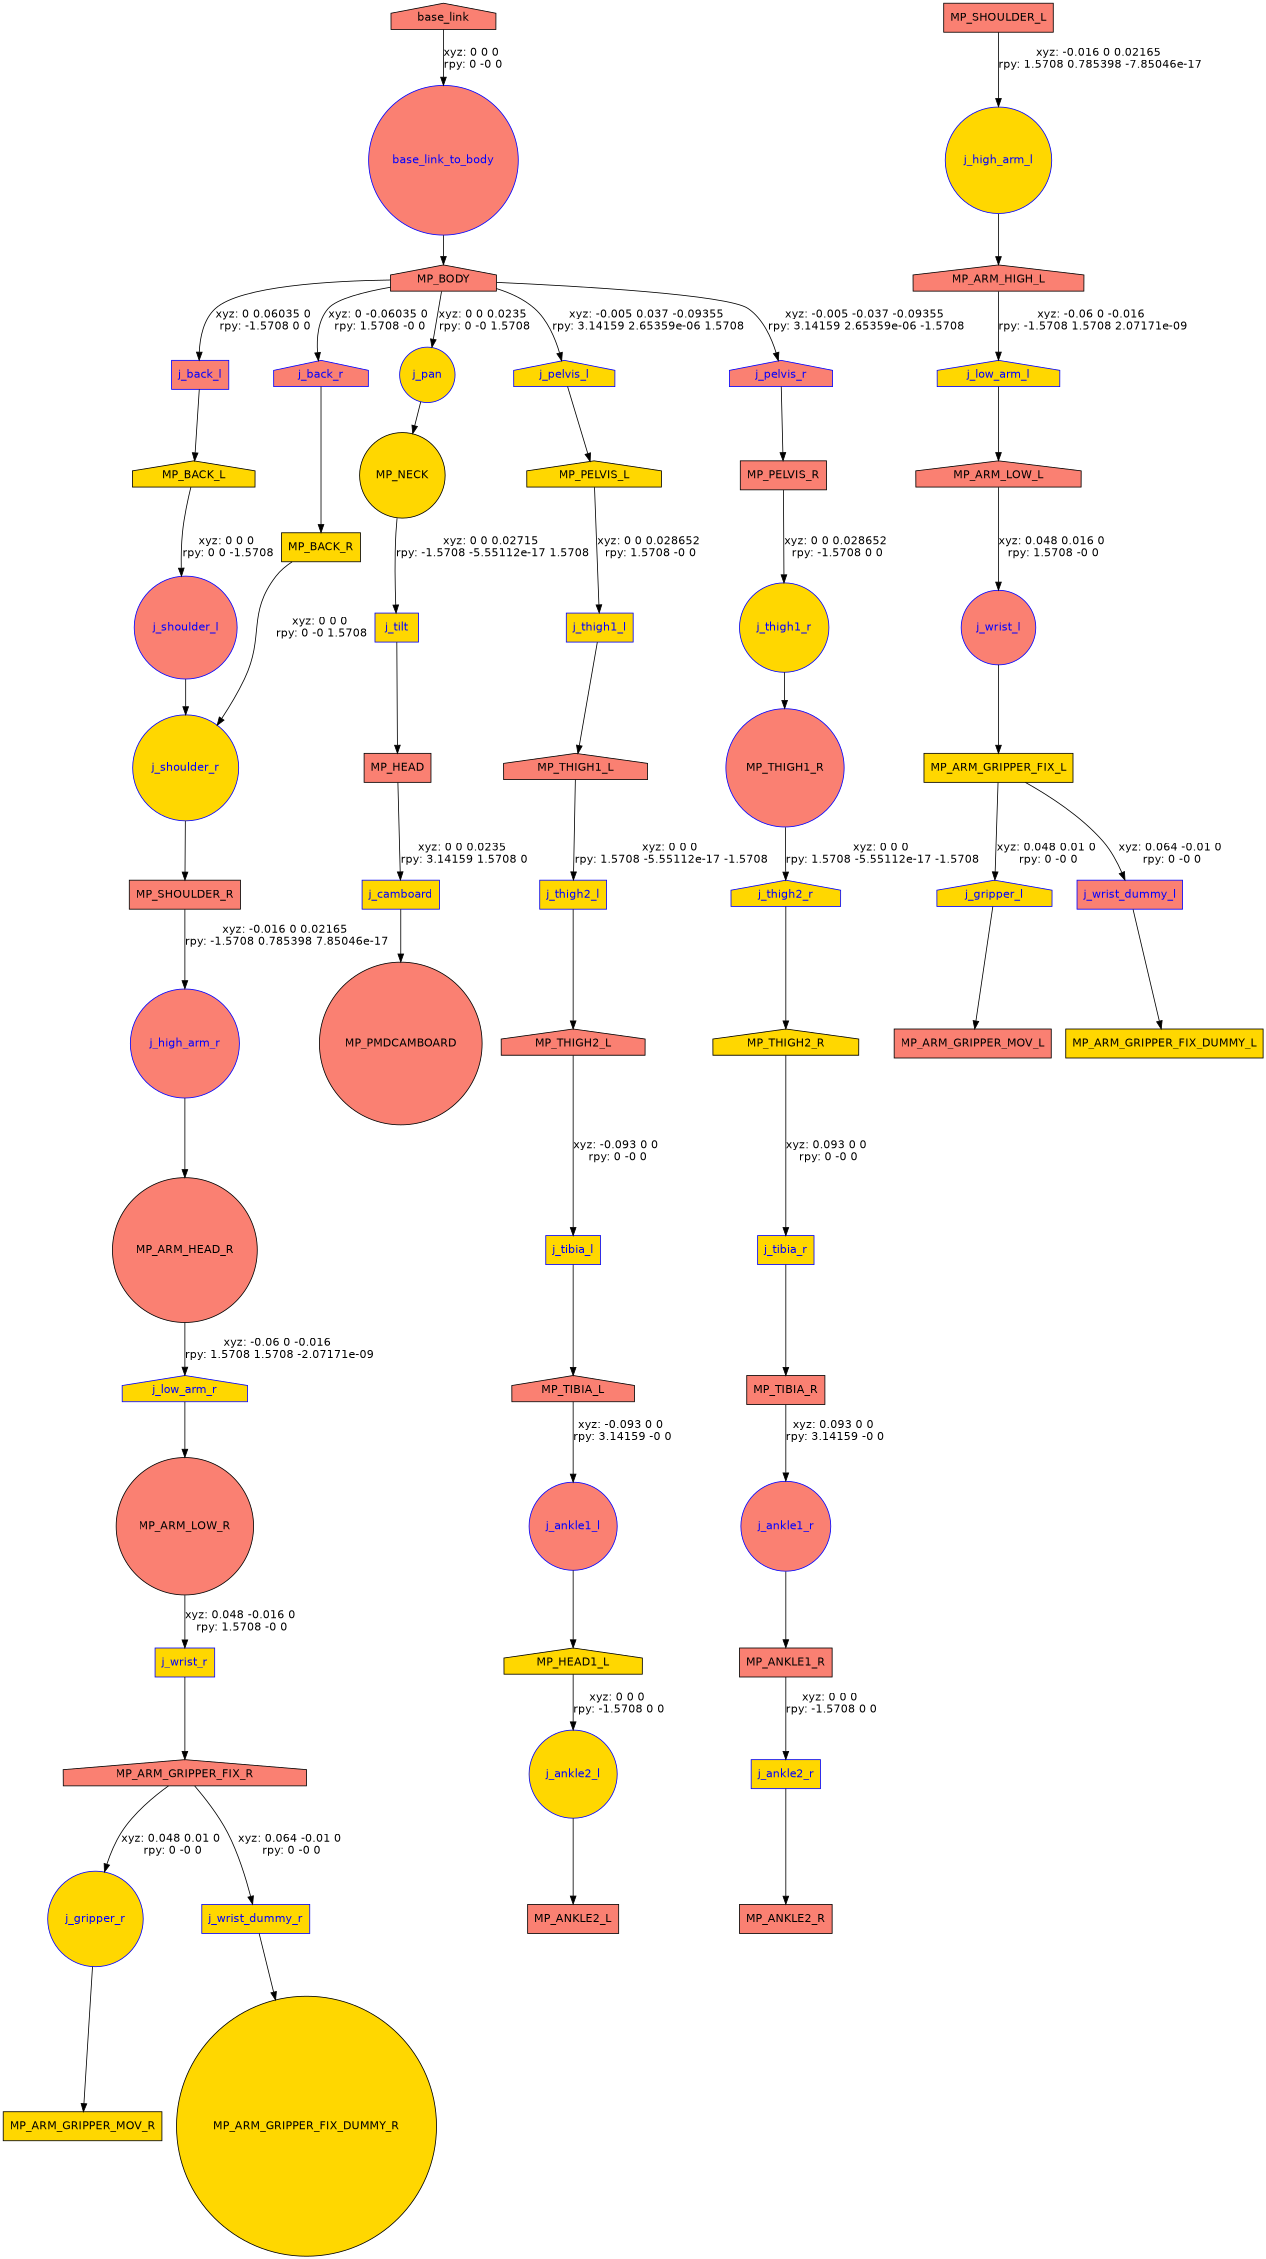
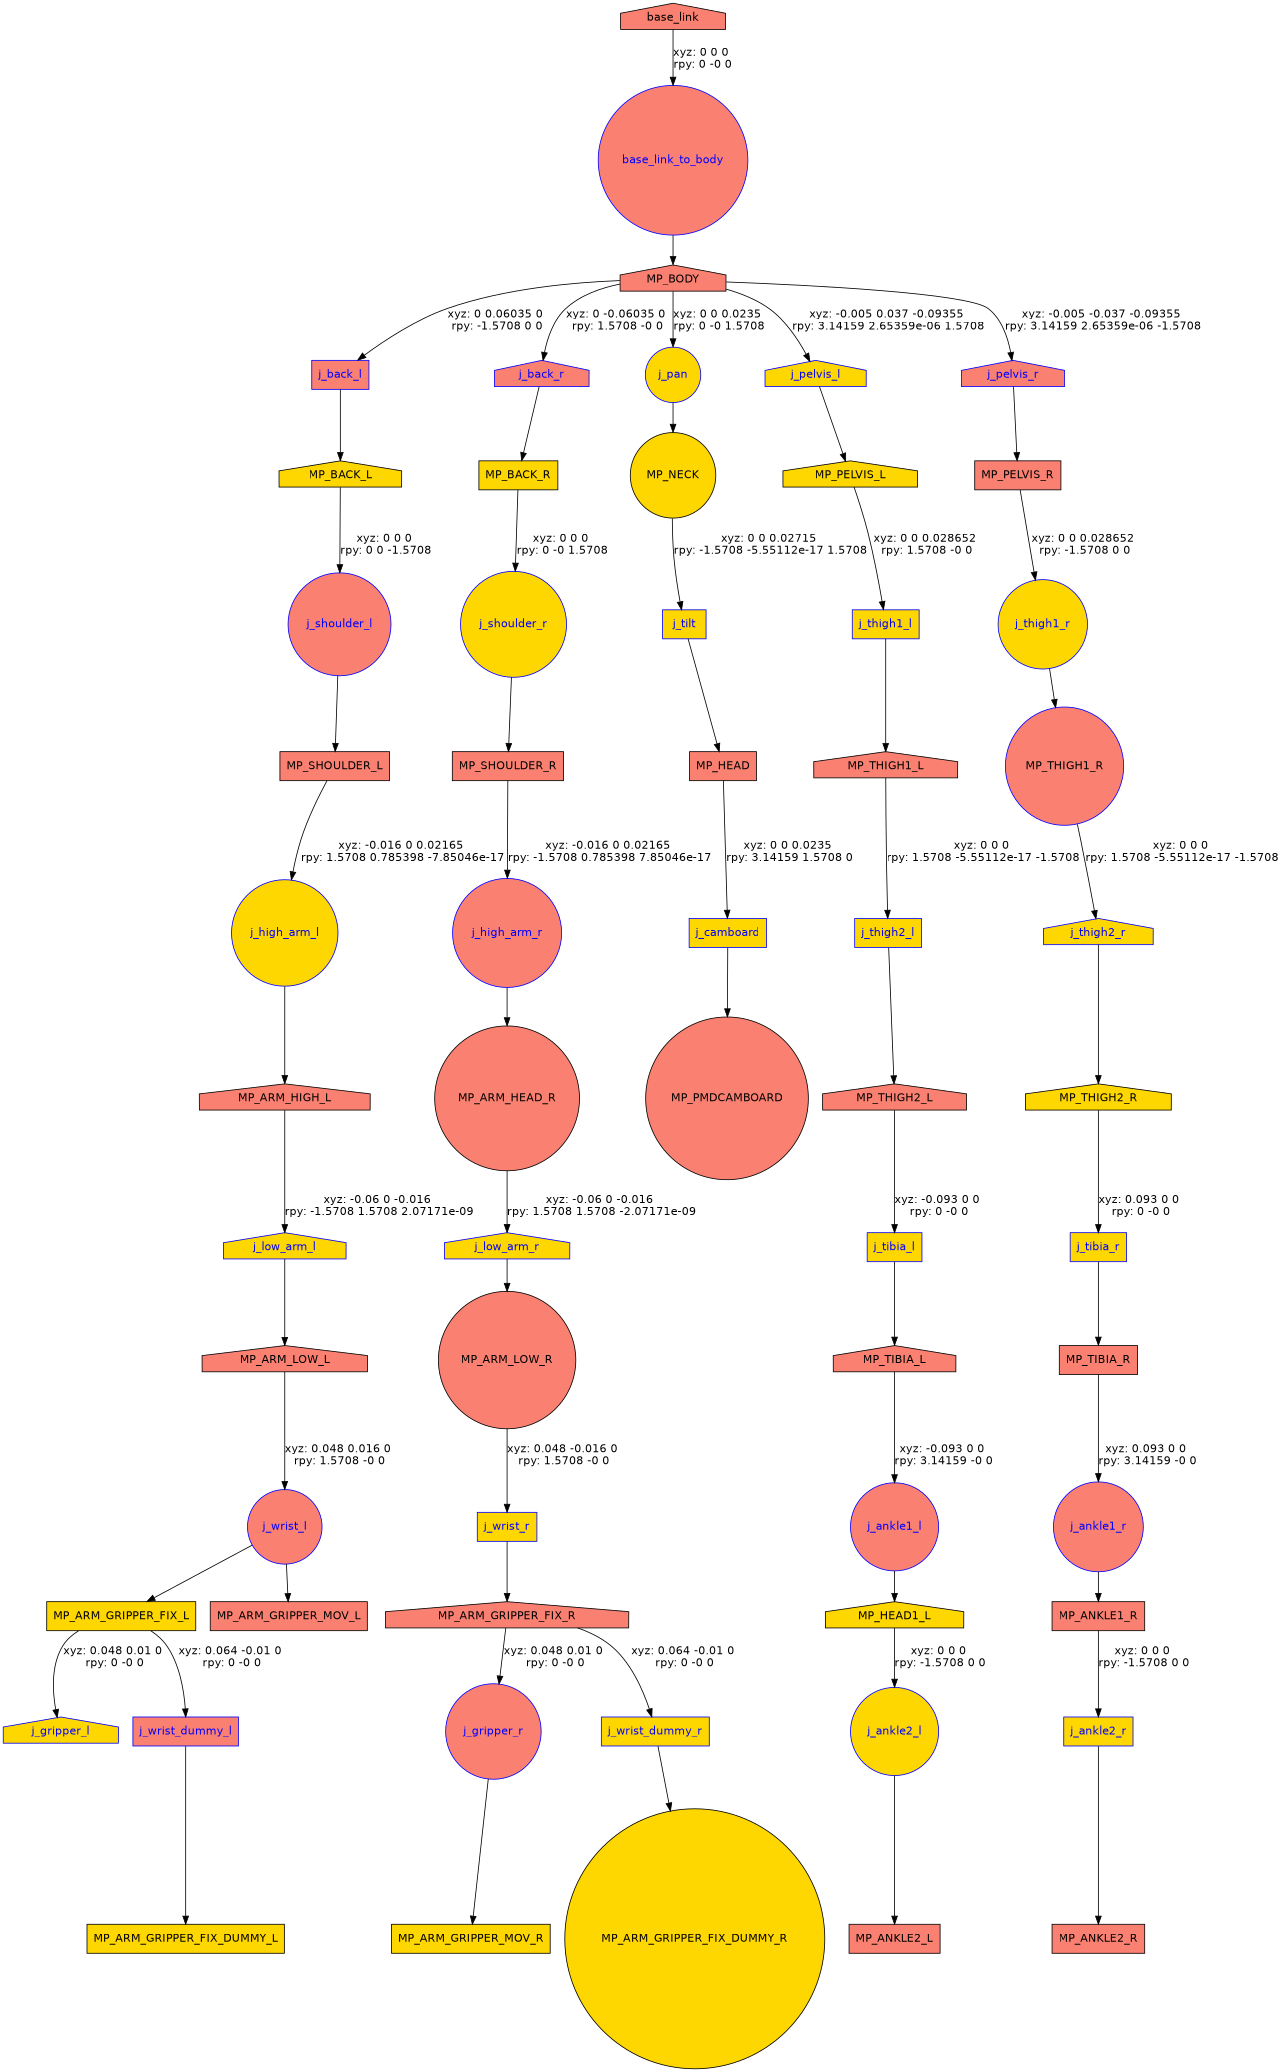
edge "j_shoulder_l" -> "j_shoulder_r": now "j_shoulder_l" -> "MP_SHOULDER_L"
edge "j_gripper_l" -> "MP_ARM_GRIPPER_MOV_L": now "j_wrist_l" -> "MP_ARM_GRIPPER_MOV_L"
node "j_gripper_r": fillcolor gold -> salmon
